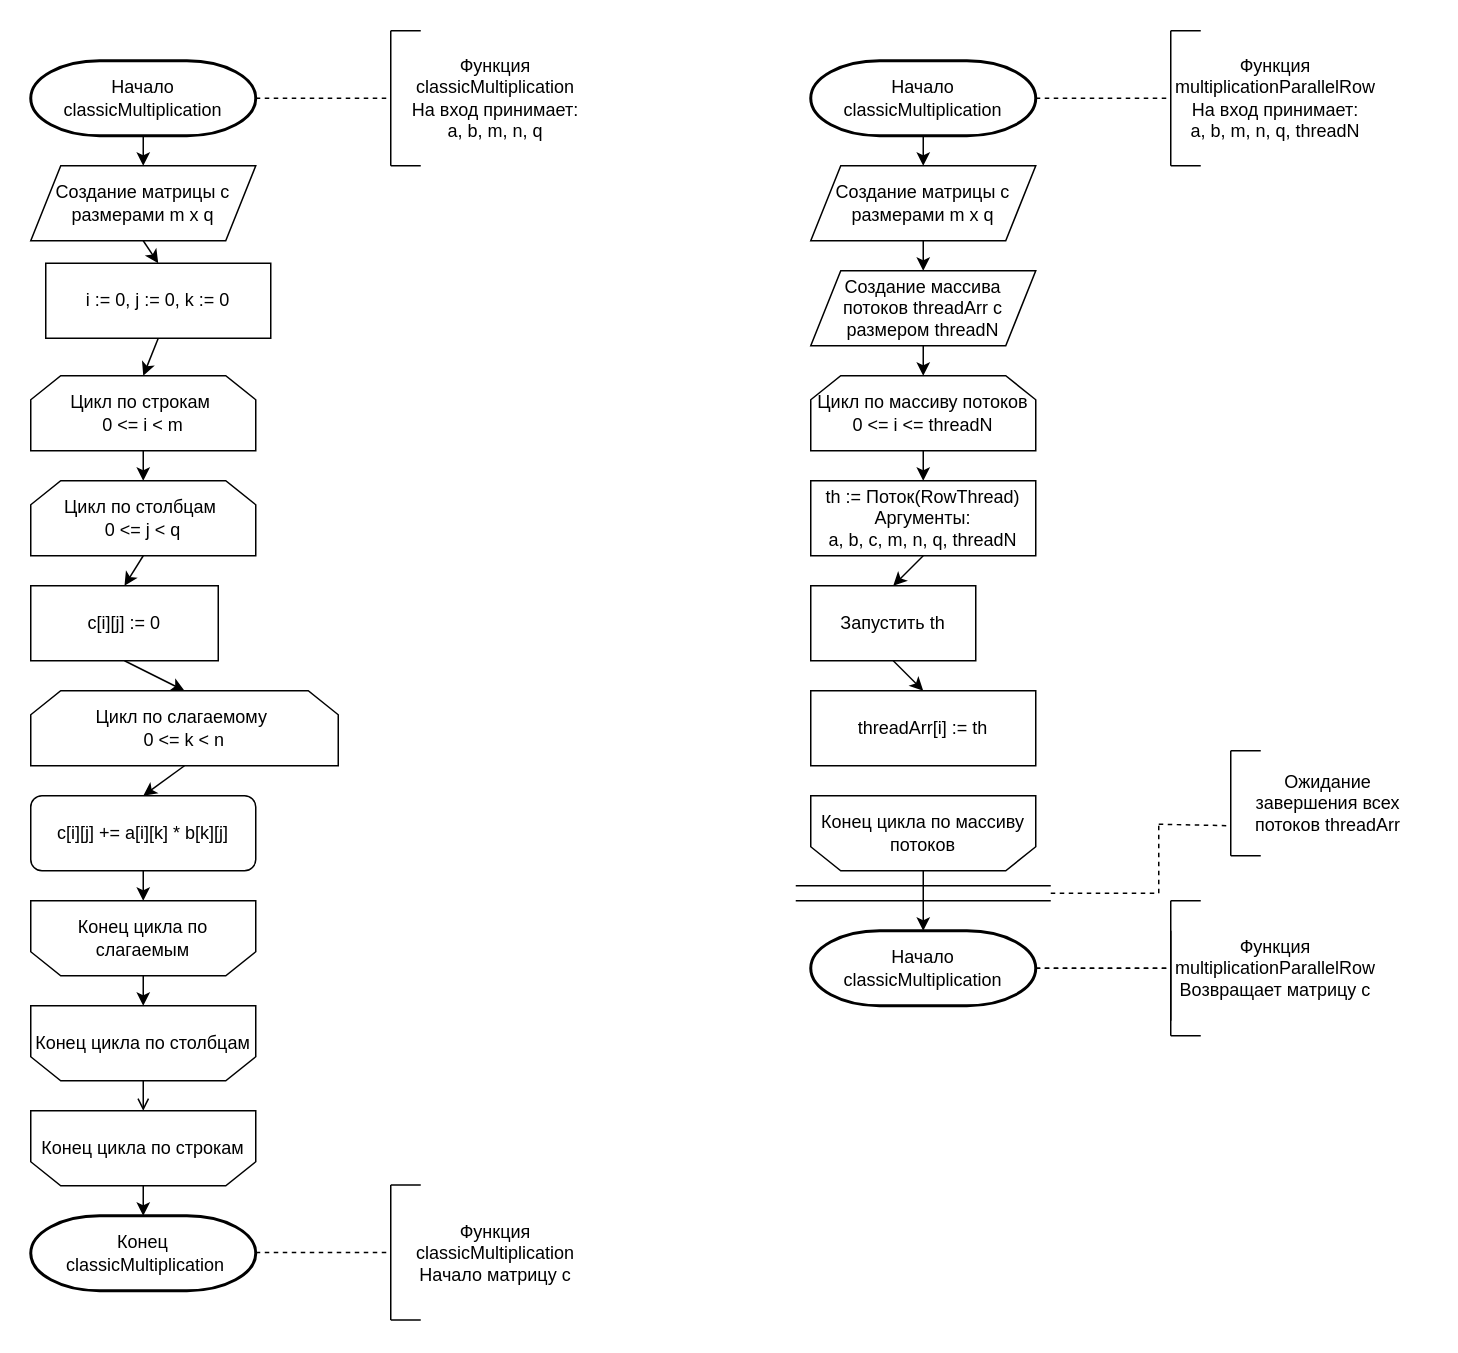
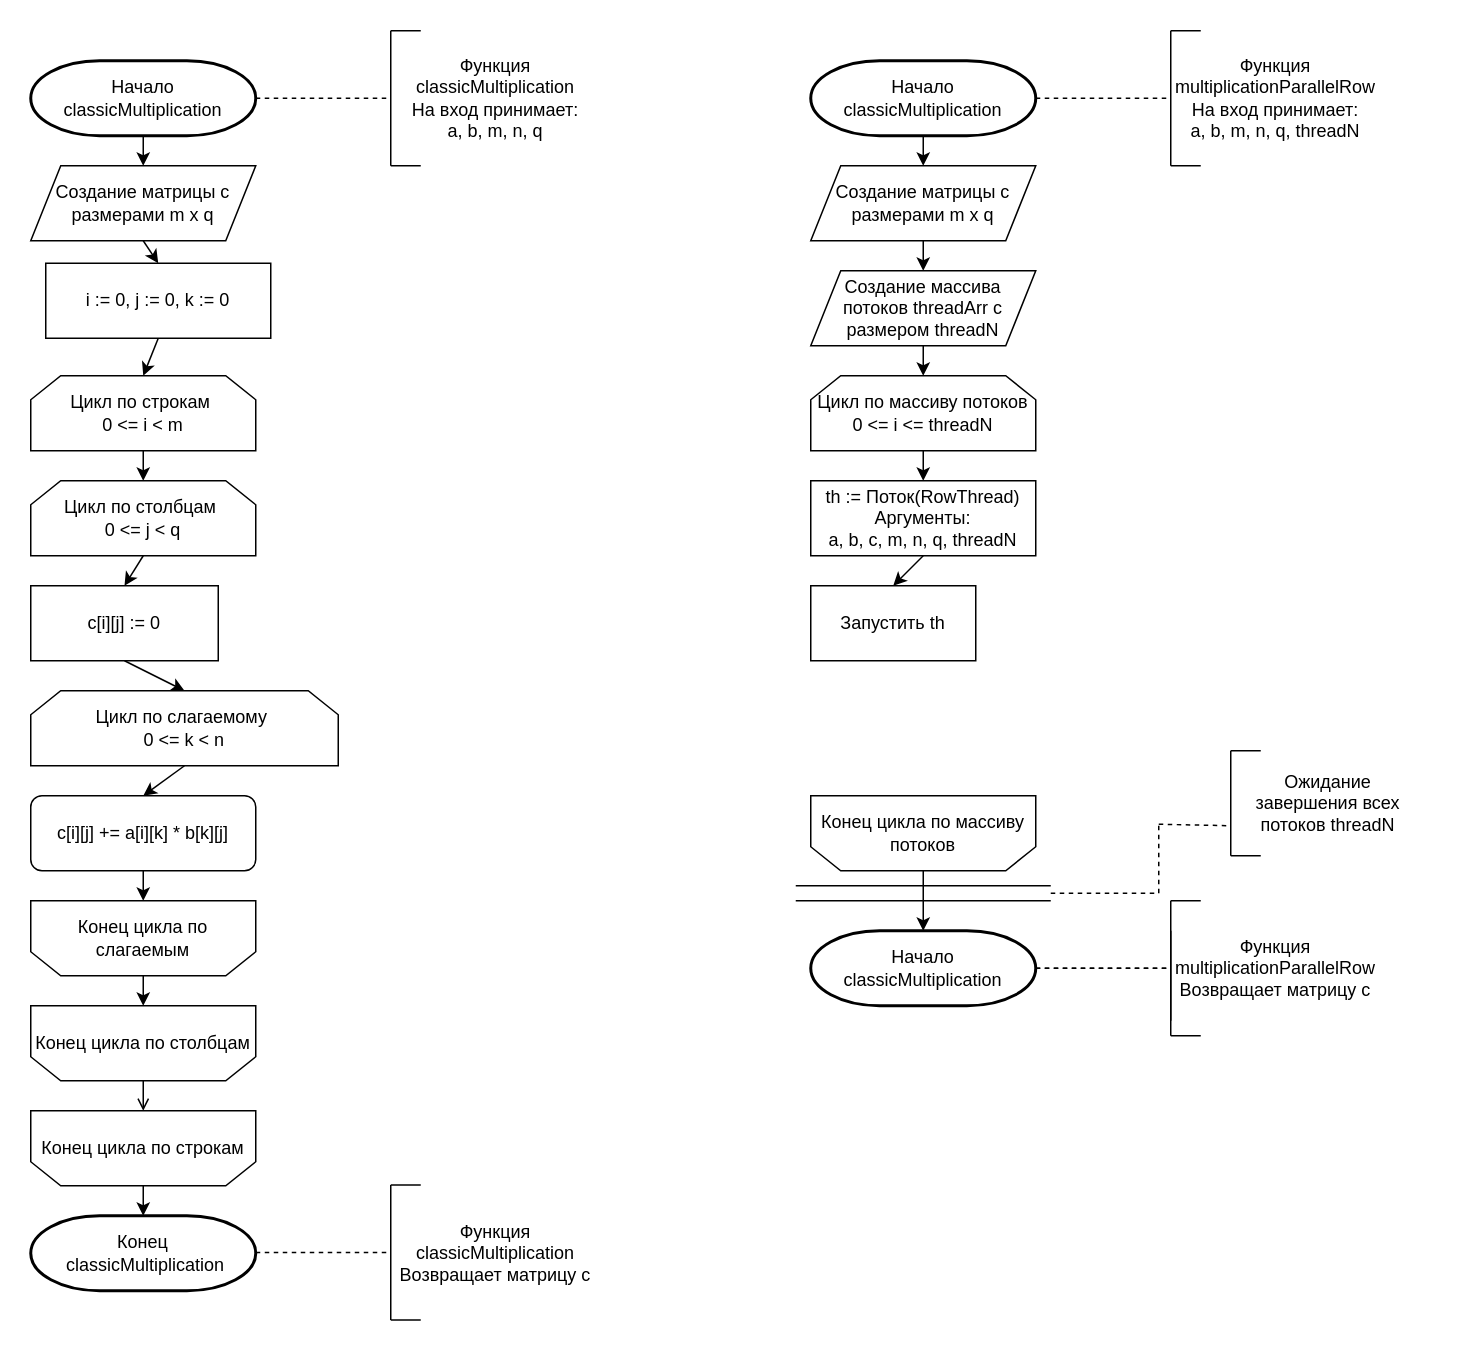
edge "Запустить th" -> "threadArr[i] := th": removed
node "threadArr[i] := th": removed
node "Ожидание завершения всех потоков threadArr": label "Ожидание завершения всех потоков threadArr" -> "Ожидание завершения всех потоков threadN"
node "Функция classicMultiplication Начало матрицу c": label "Функция classicMultiplication Начало матрицу c" -> "Функция classicMultiplication Возвращает матрицу c"
